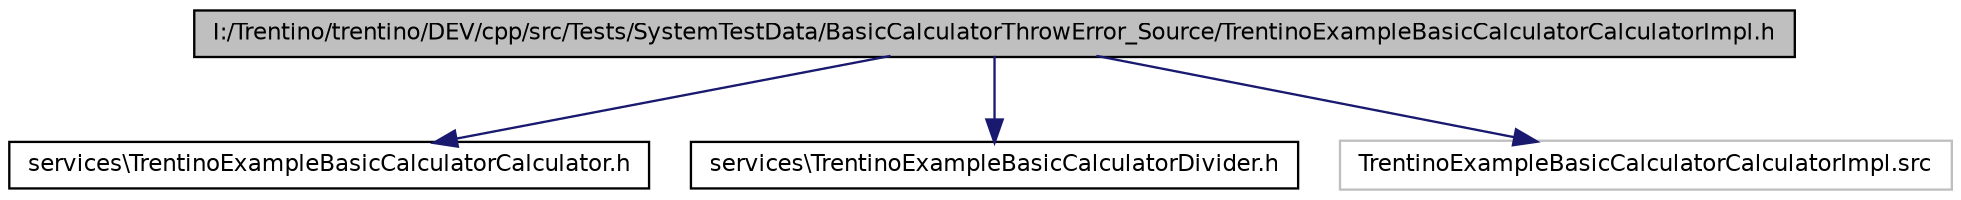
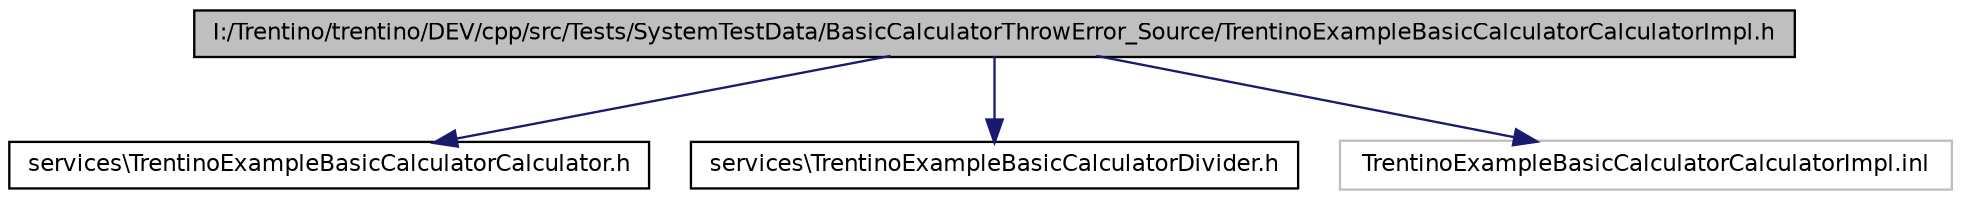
node "TrentinoExampleBasicCalculatorCalculatorImpl.src": label "TrentinoExampleBasicCalculatorCalculatorImpl.src" -> "TrentinoExampleBasicCalculatorCalculatorImpl.inl"
